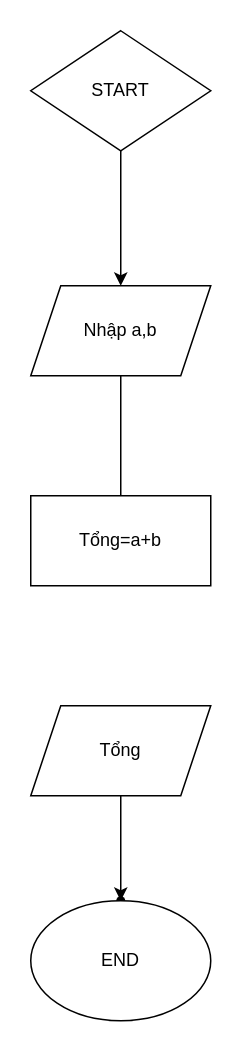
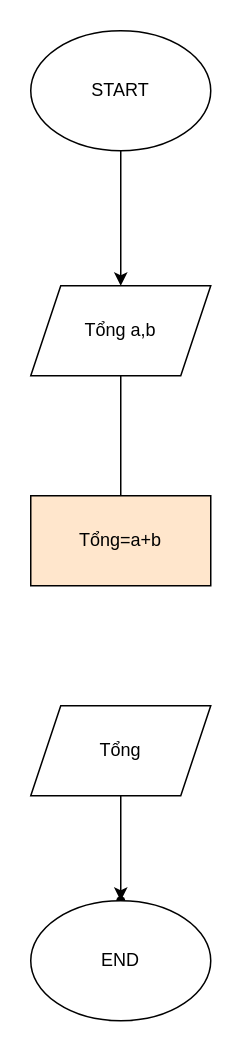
node "START": shape diamond -> ellipse
node "Nhập a,b": label "Nhập a,b" -> "Tổng a,b"
node "Tổng=a+b": fillcolor #ffffff -> #ffe6cc
